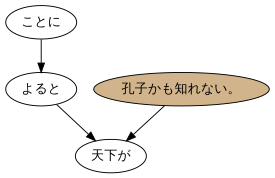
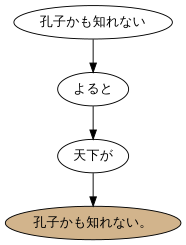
node "ことに": label "ことに" -> "孔子かも知れない"
edge "孔子かも知れない。" -> "天下が": reversed
